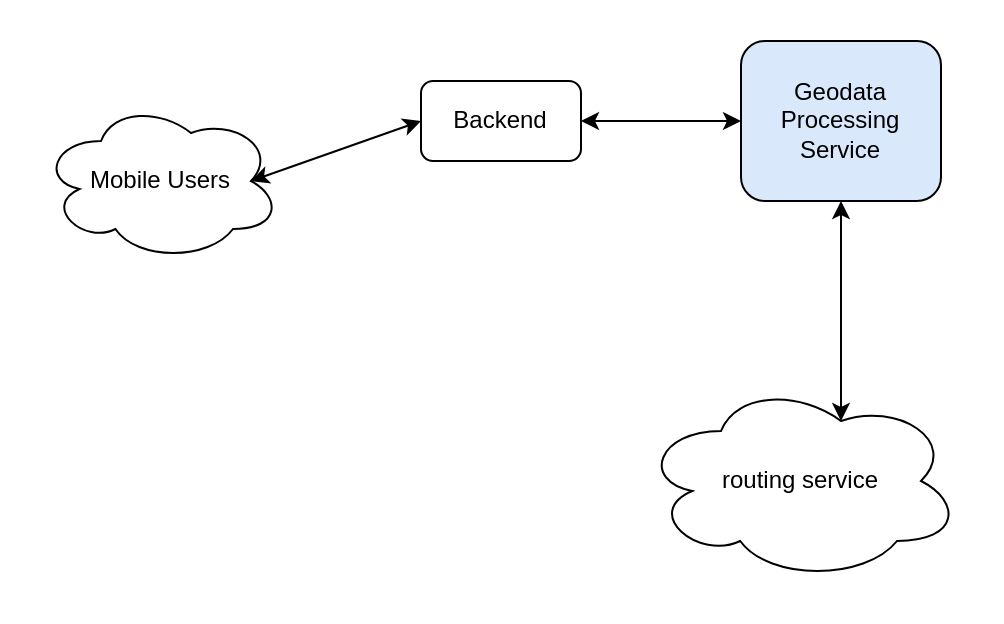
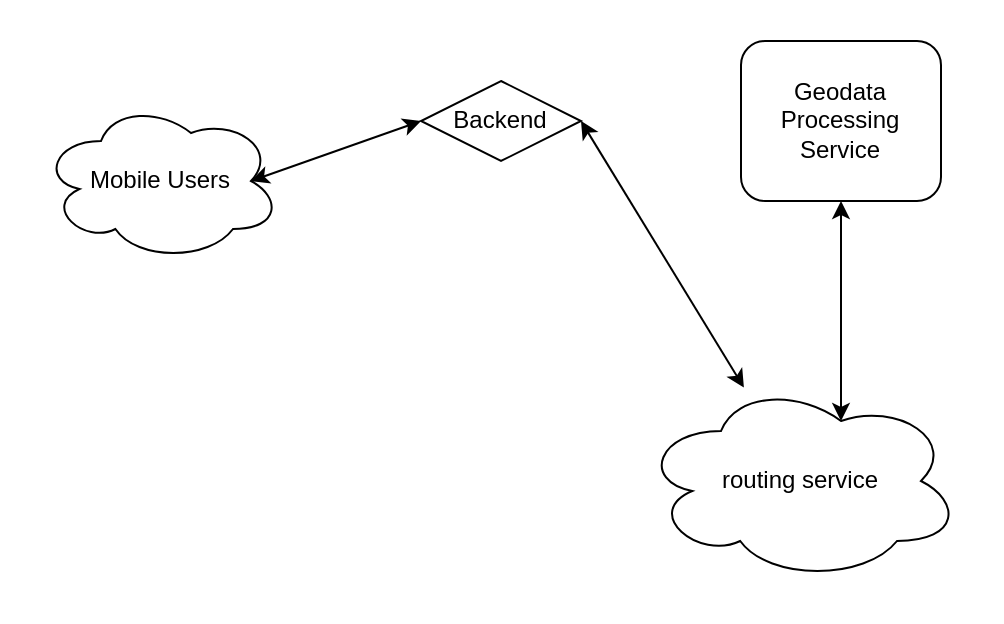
node "Backend": shape rounded rectangle -> diamond
edge "Backend" -- "Geodata Processing Service": now "Backend" -- "routing service"
node "Geodata Processing Service": fillcolor #dae8fc -> #ffffff
